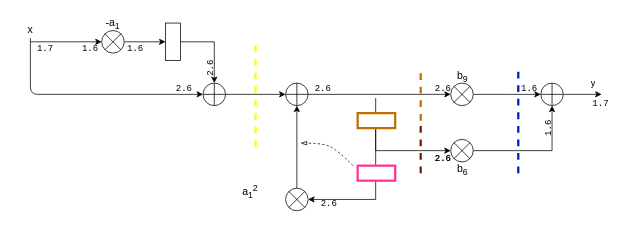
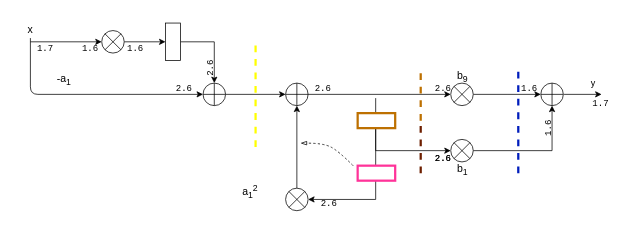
node "-a1": moved (113, 23) -> (64, 79)
node "b6": label "b6" -> "b1"
